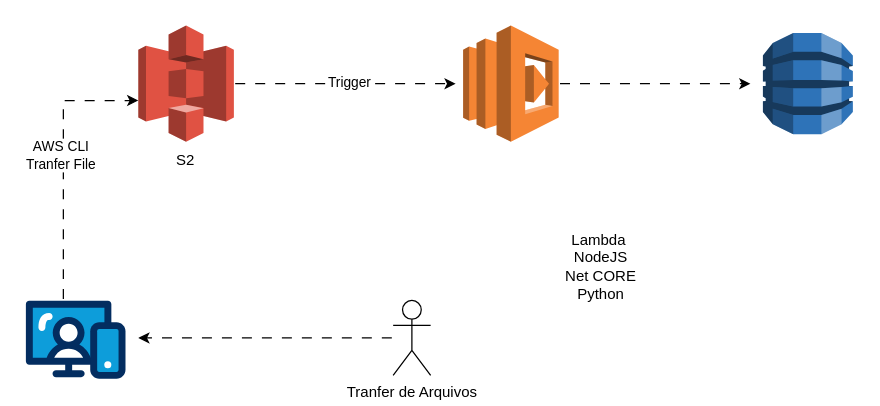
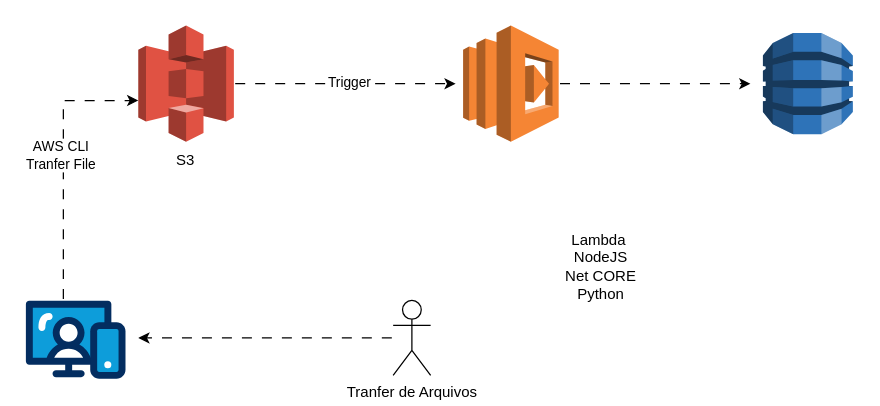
node "S2": label "S2" -> "S3"
